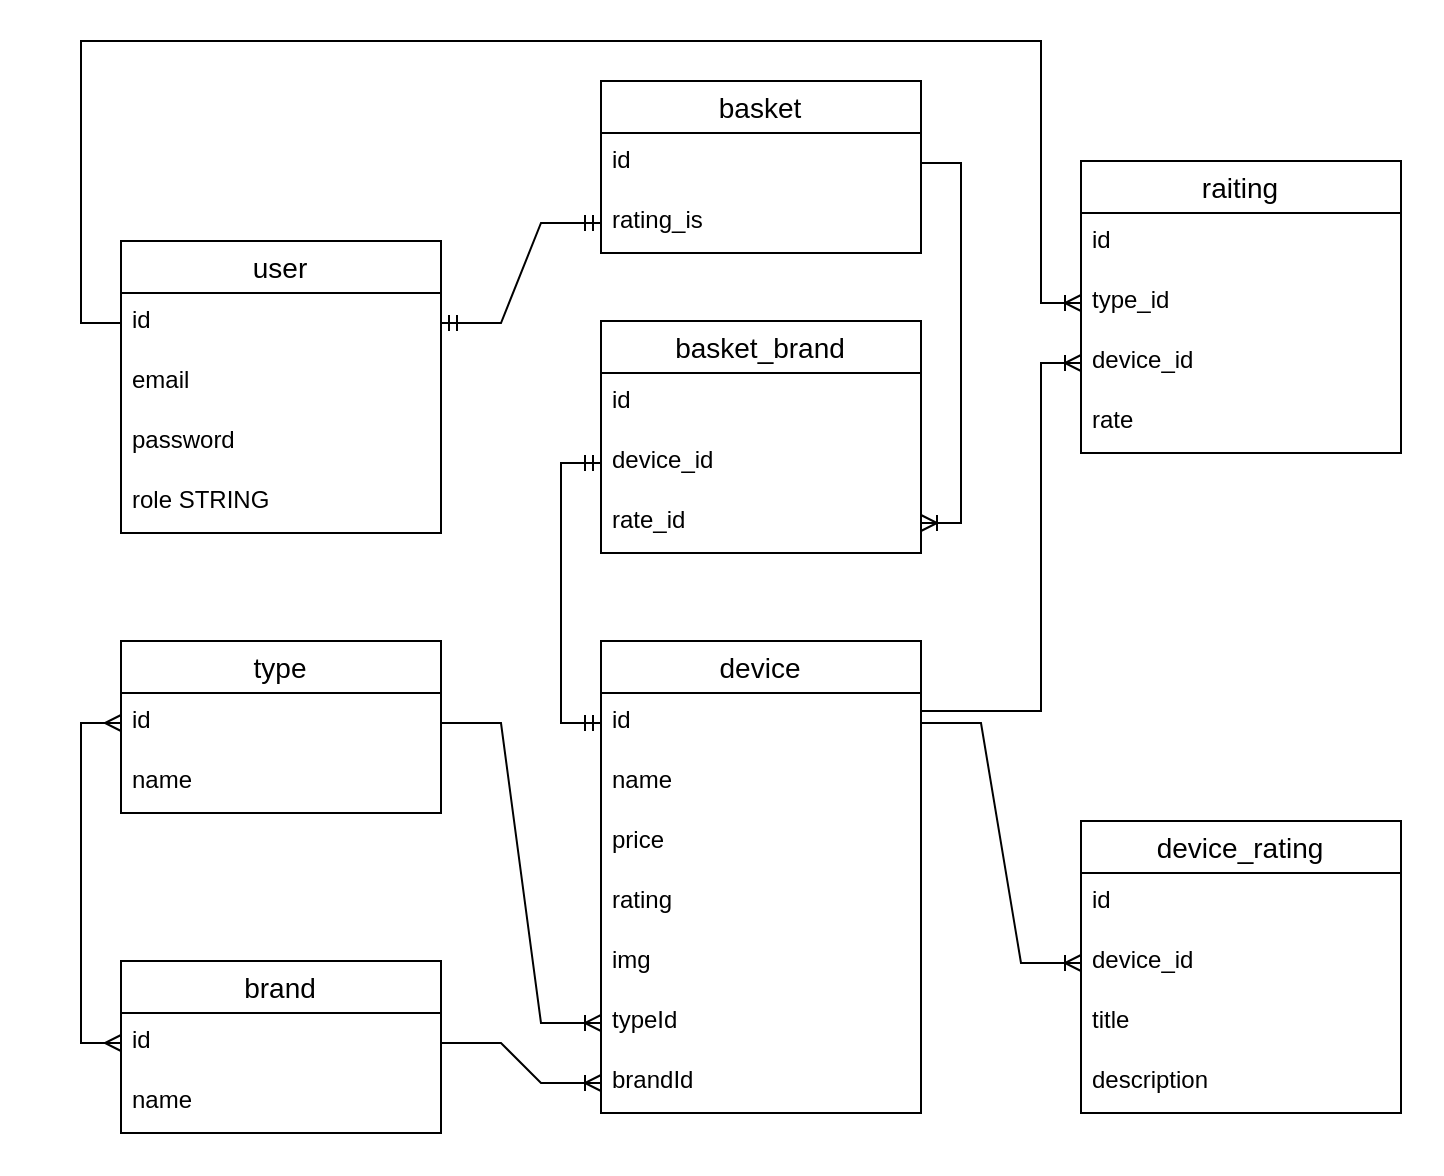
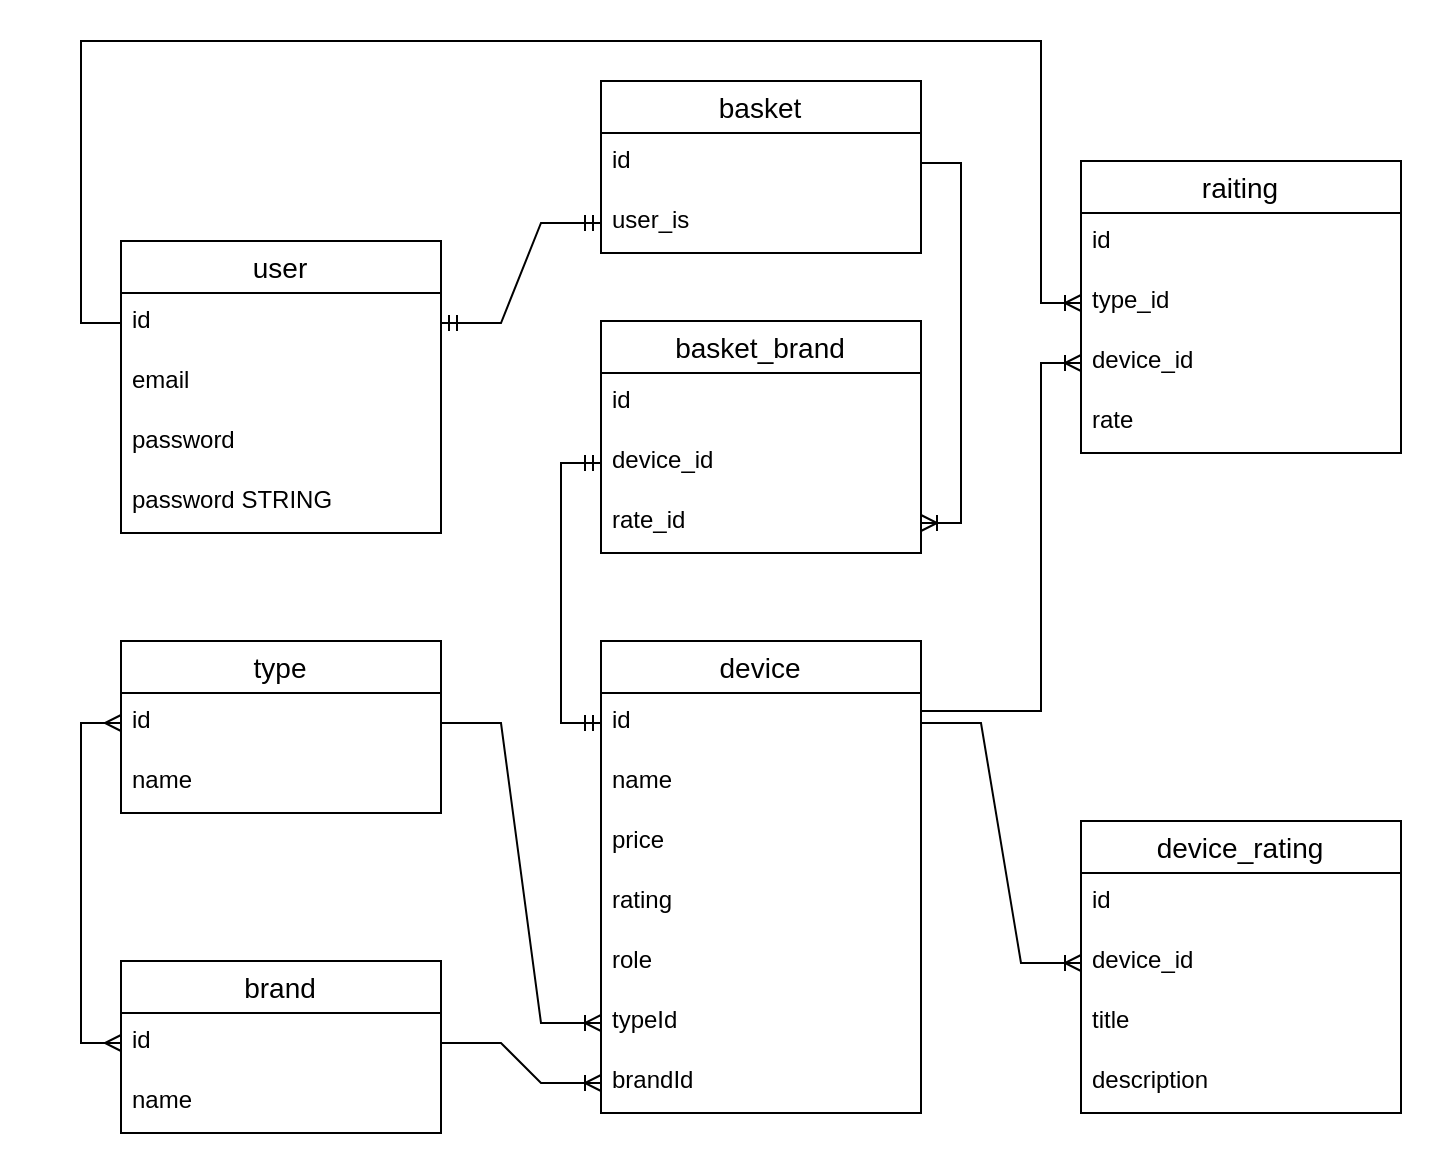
node "rating_is": label "rating_is" -> "user_is"
node "role STRING": label "role STRING" -> "password STRING"
node "img": label "img" -> "role"
